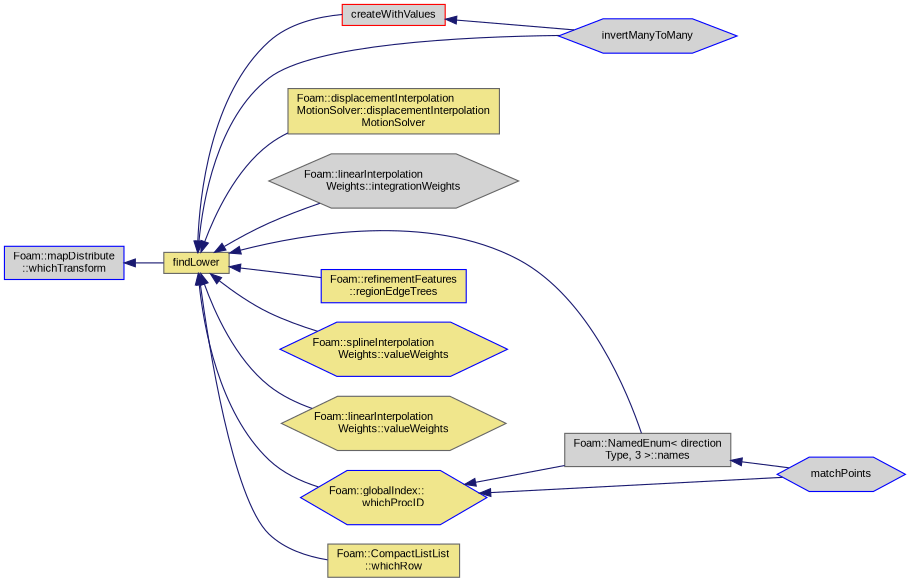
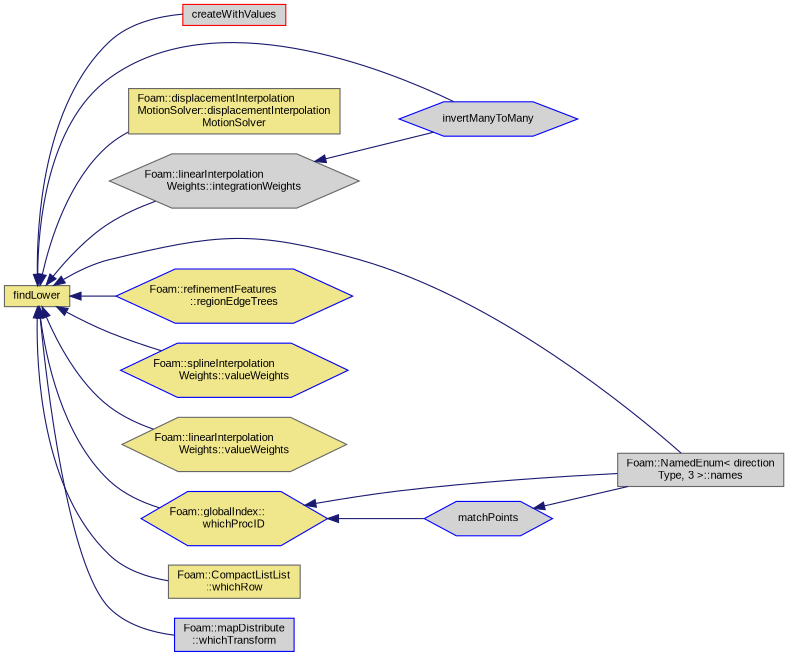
edge "invertManyToMany" -> "createWithValues": now "invertManyToMany" -> "Foam::linearInterpolation Weights::integrationWeights"
edge "findLower" -> "Foam::mapDistribute ::whichTransform": reversed
node "Foam::refinementFeatures ::regionEdgeTrees": shape box -> hexagon
edge "matchPoints" -> "Foam::NamedEnum< direction Type, 3 >::names": reversed
